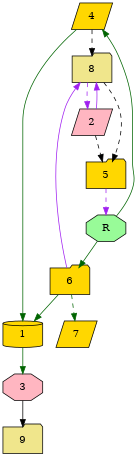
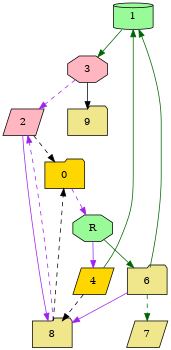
edge "3" -> "2": added
edge "R" -> "4": color darkgreen -> purple
node "5": label "5" -> "0"
node "6": fillcolor gold -> khaki
node "1": fillcolor gold -> palegreen
node "7": fillcolor gold -> khaki
